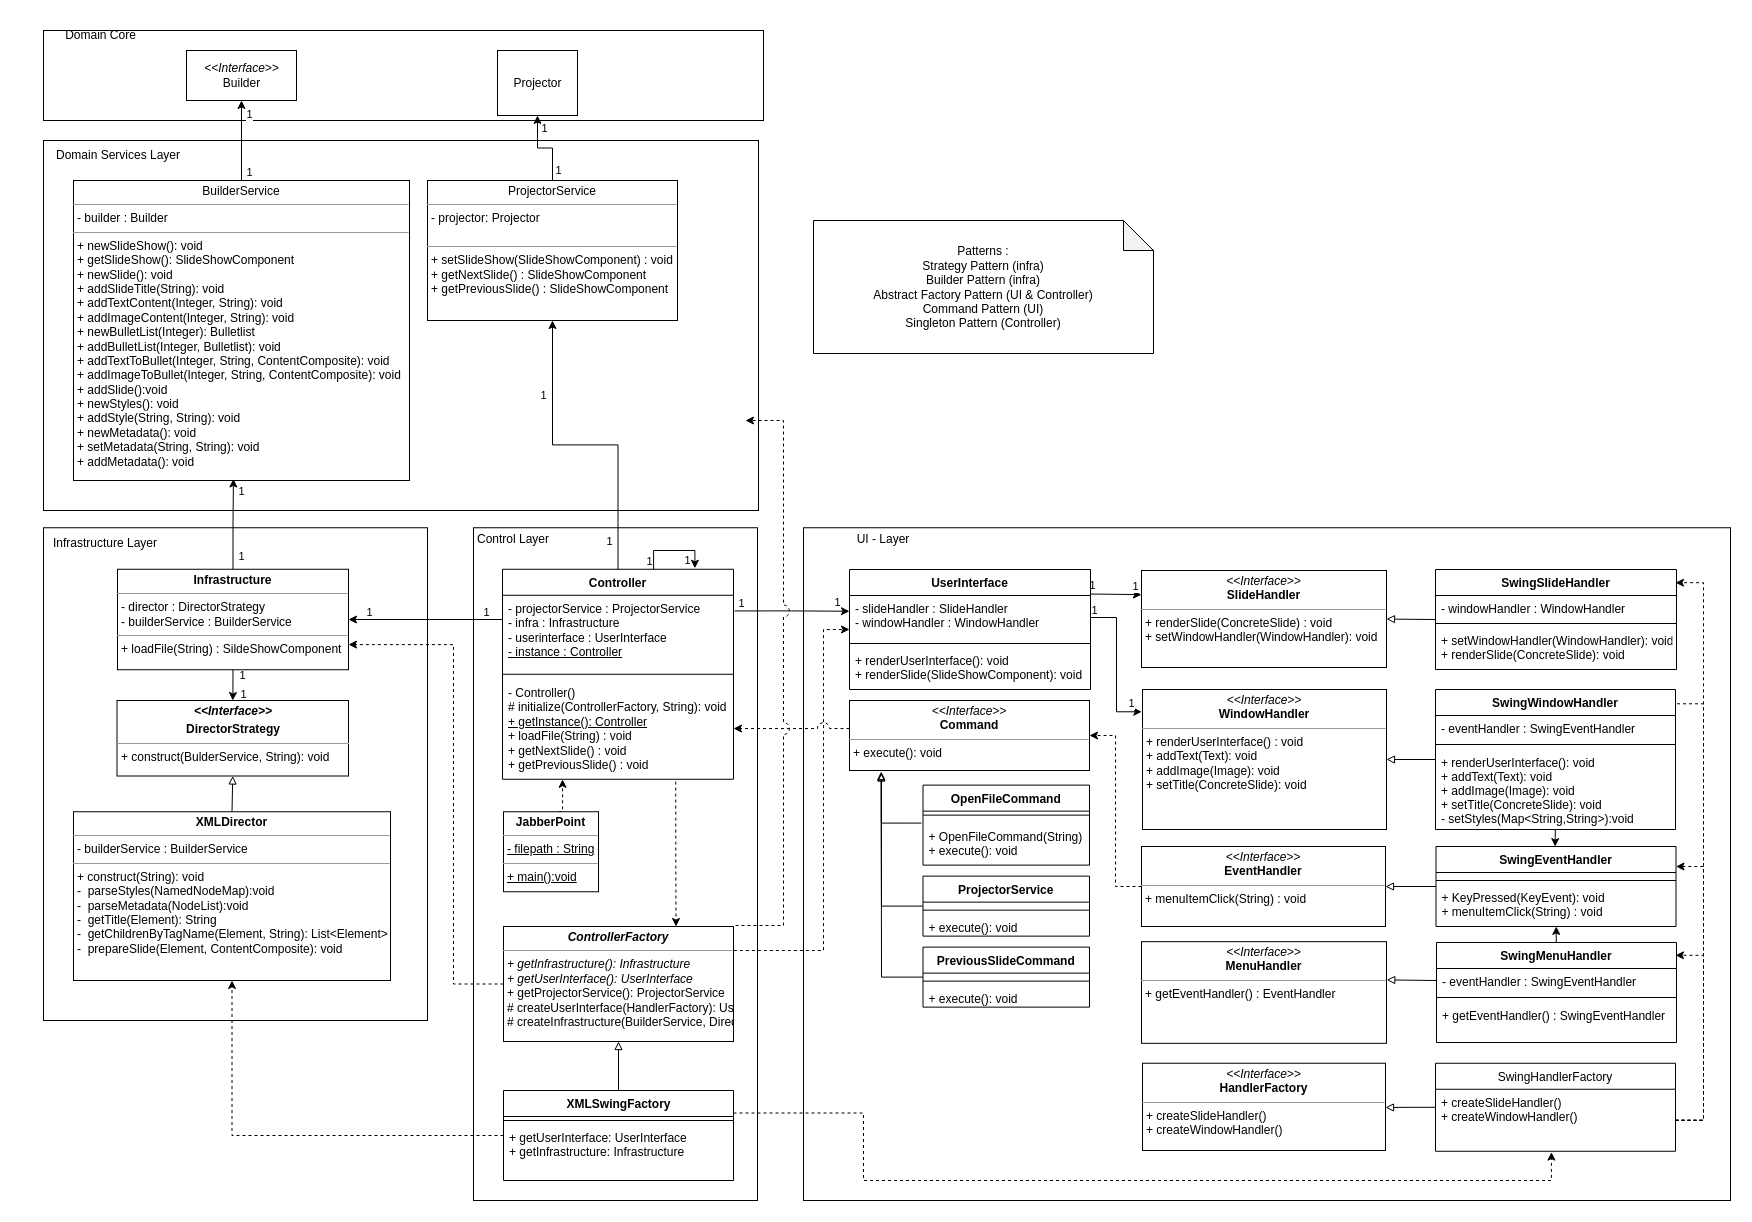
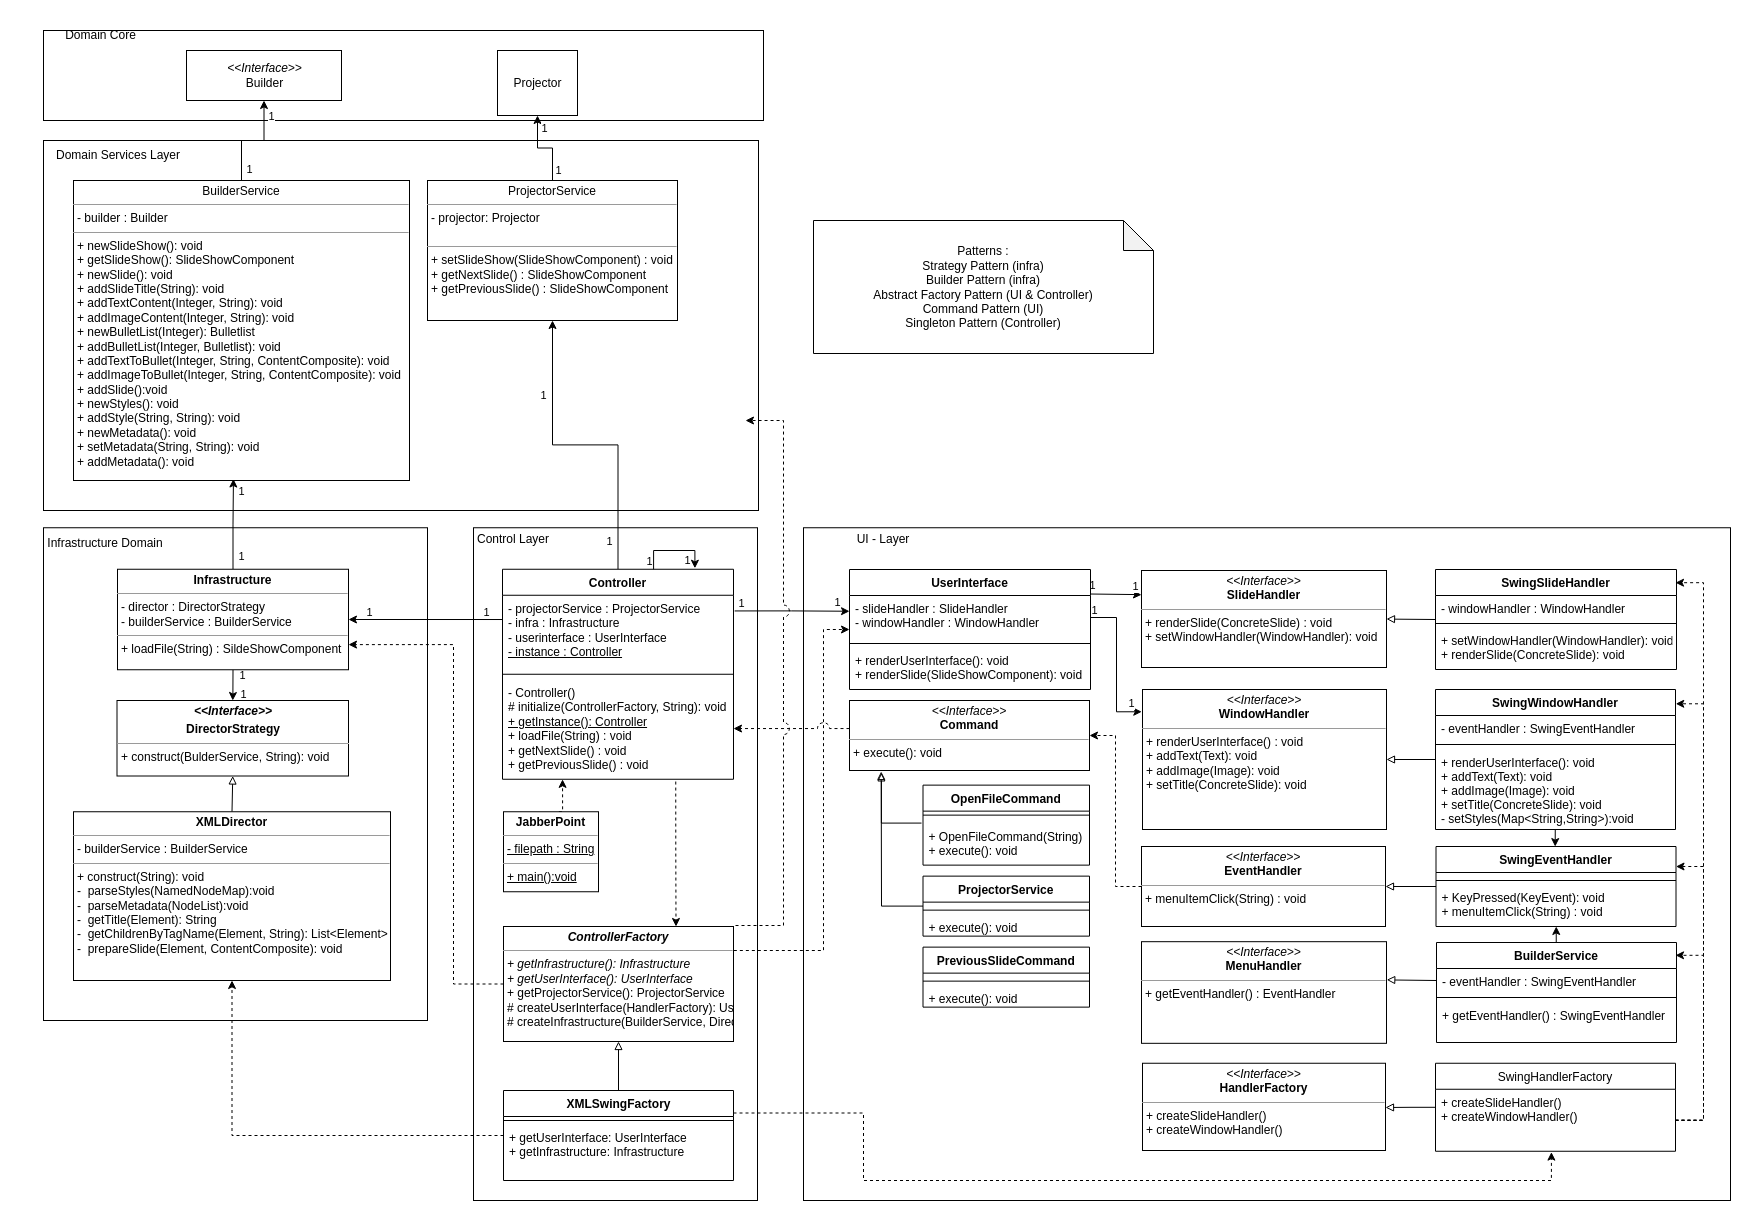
node "<<Interface>> Builder": size 110x50 -> 155x50
node "Infrastructure Layer": label "Infrastructure Layer" -> "Infrastructure Domain"
edge "SwingWindowHandler" -- "+ createSlideHandler() + createWindowHandler()": arrowhead none -> classic
node "SwingMenuHandler": label "SwingMenuHandler" -> "BuilderService"
edge "PreviousSlideCommand" -> "<<Interface>> Command + execute(): void": removed
